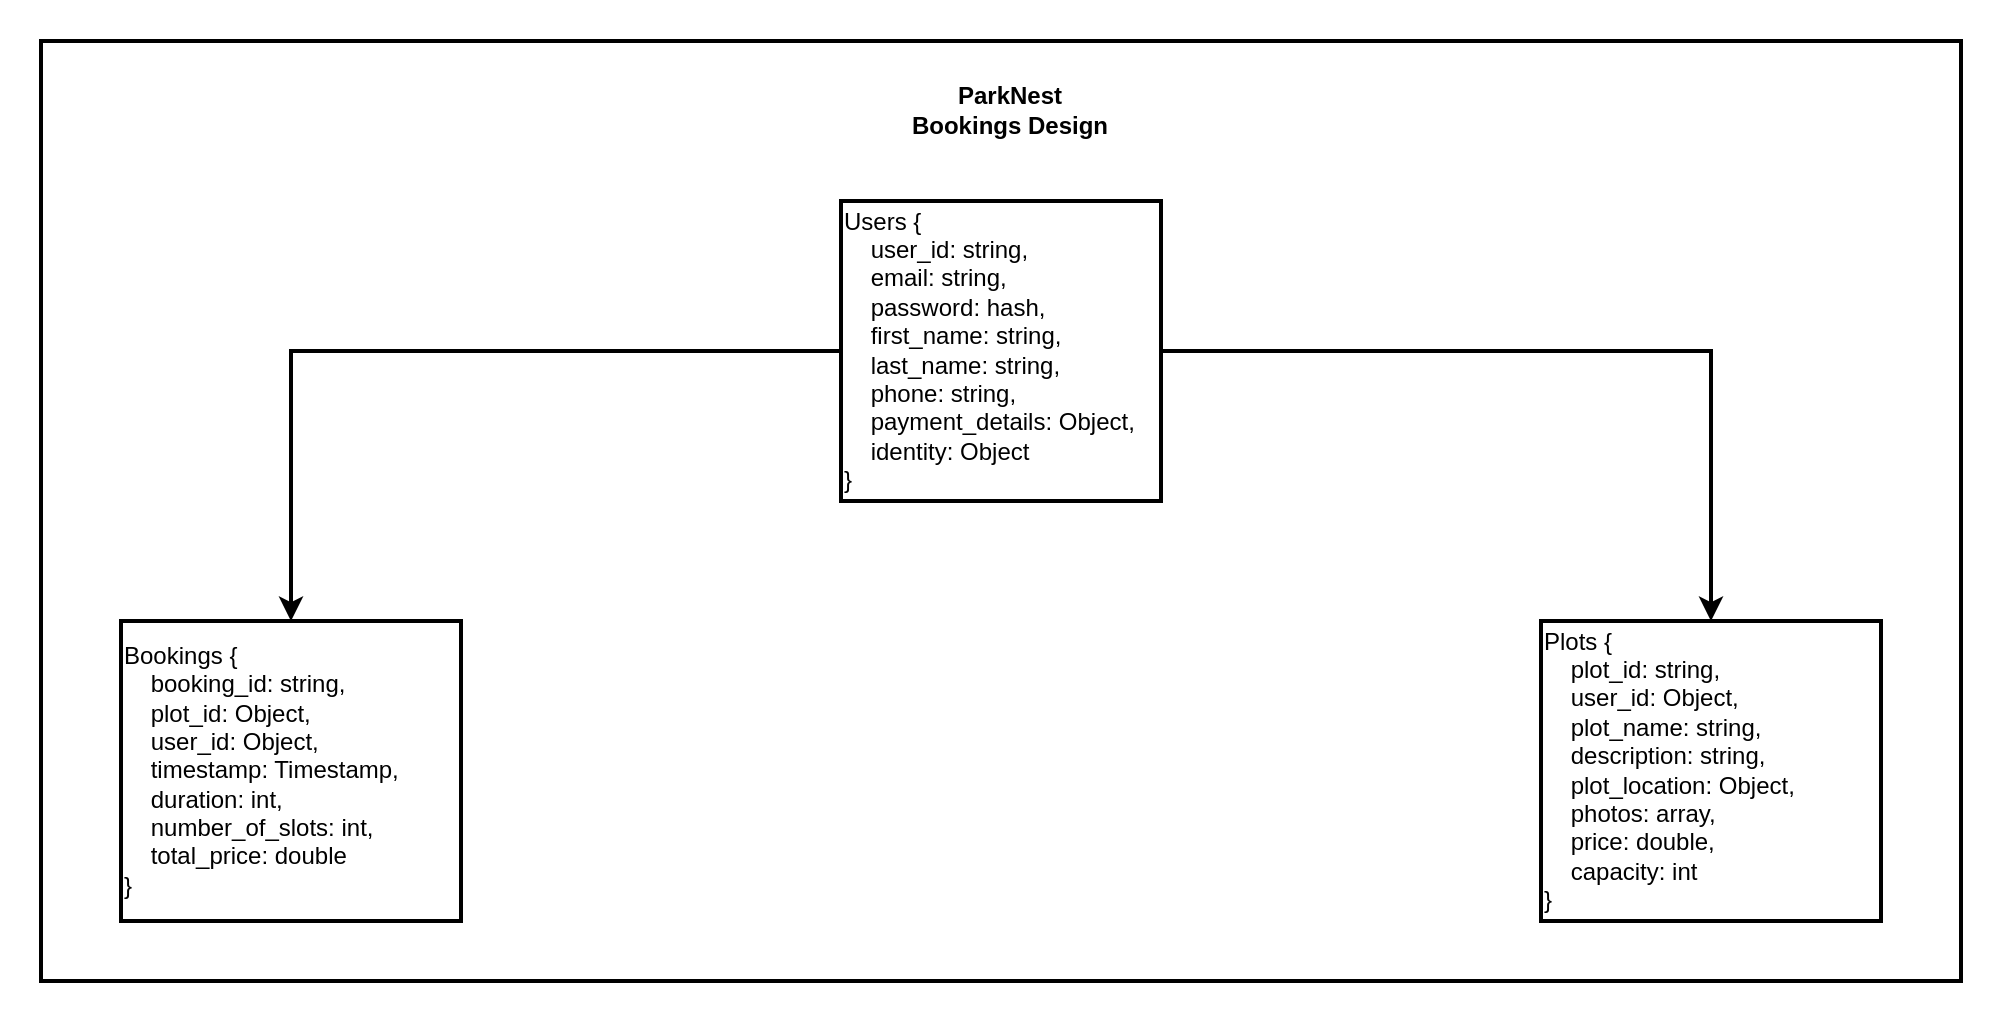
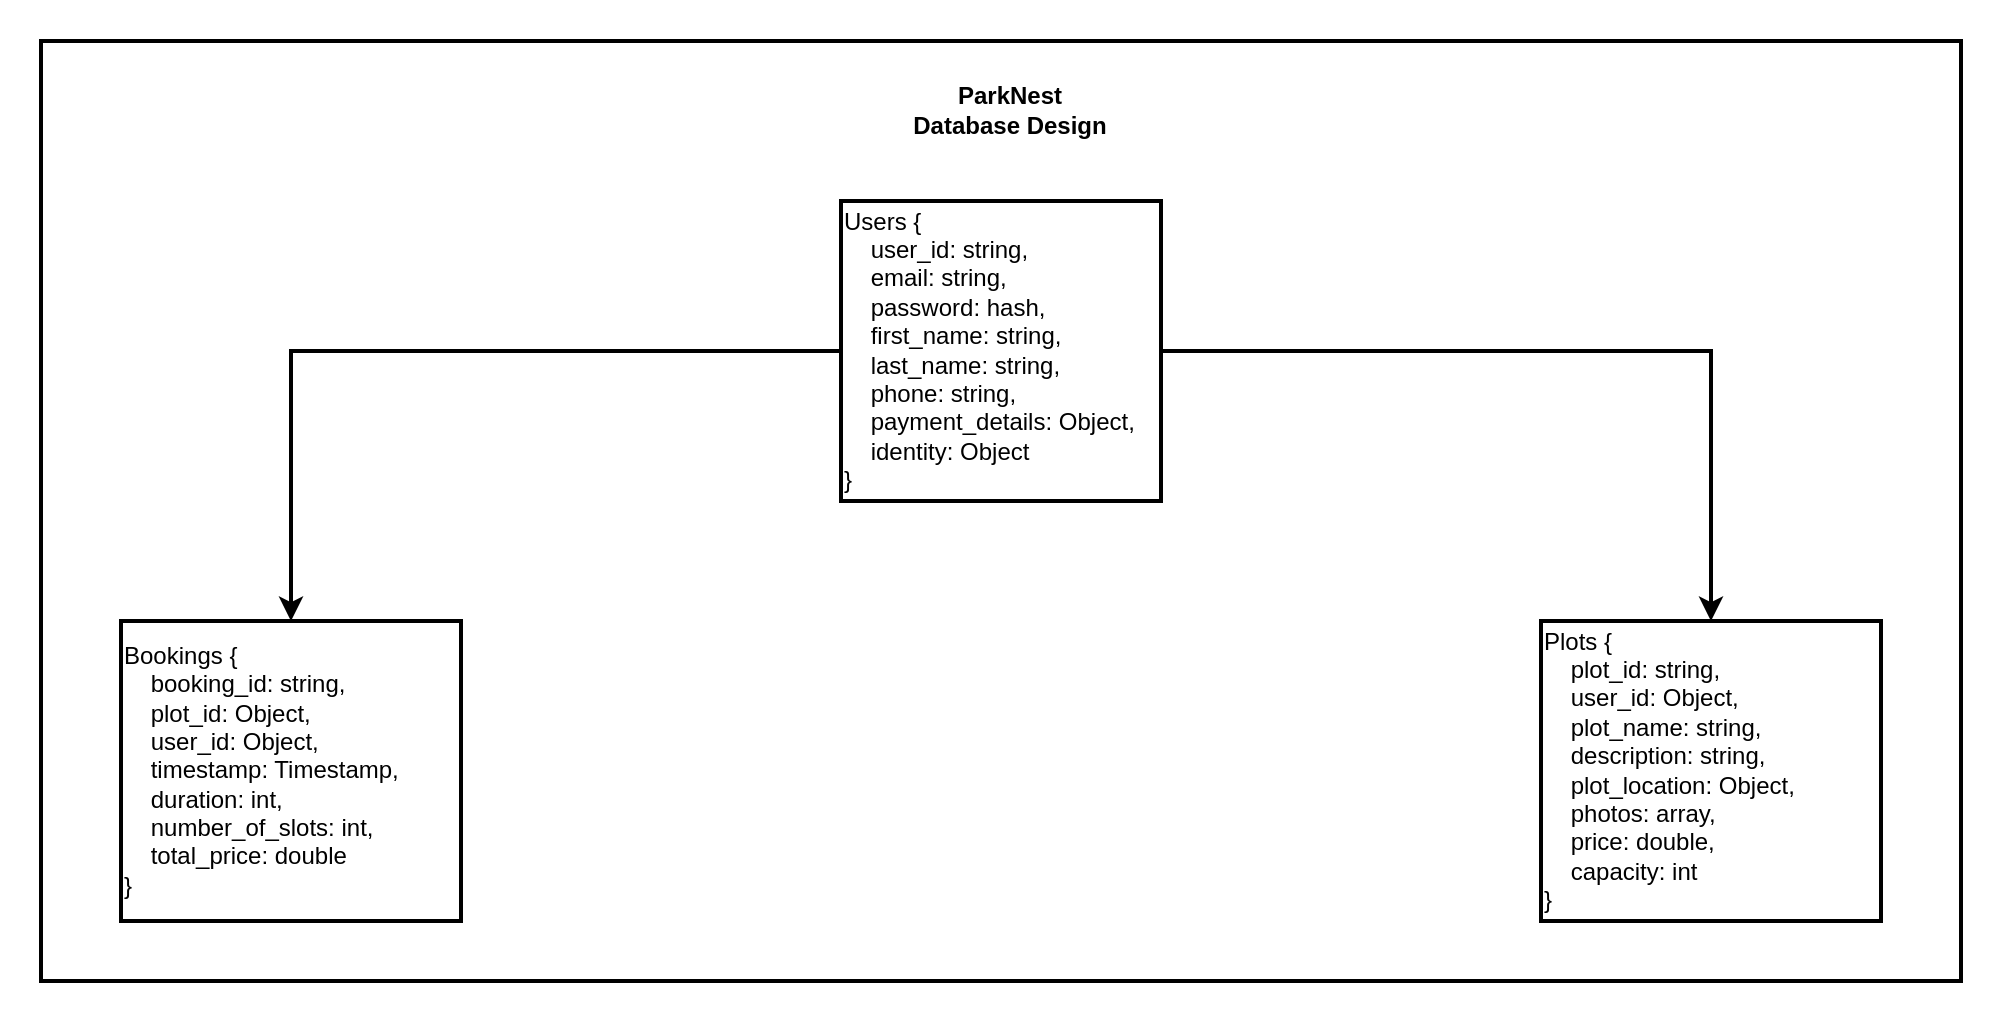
node "ParkNest Bookings Design": label "ParkNest Bookings Design" -> "ParkNest Database Design"
